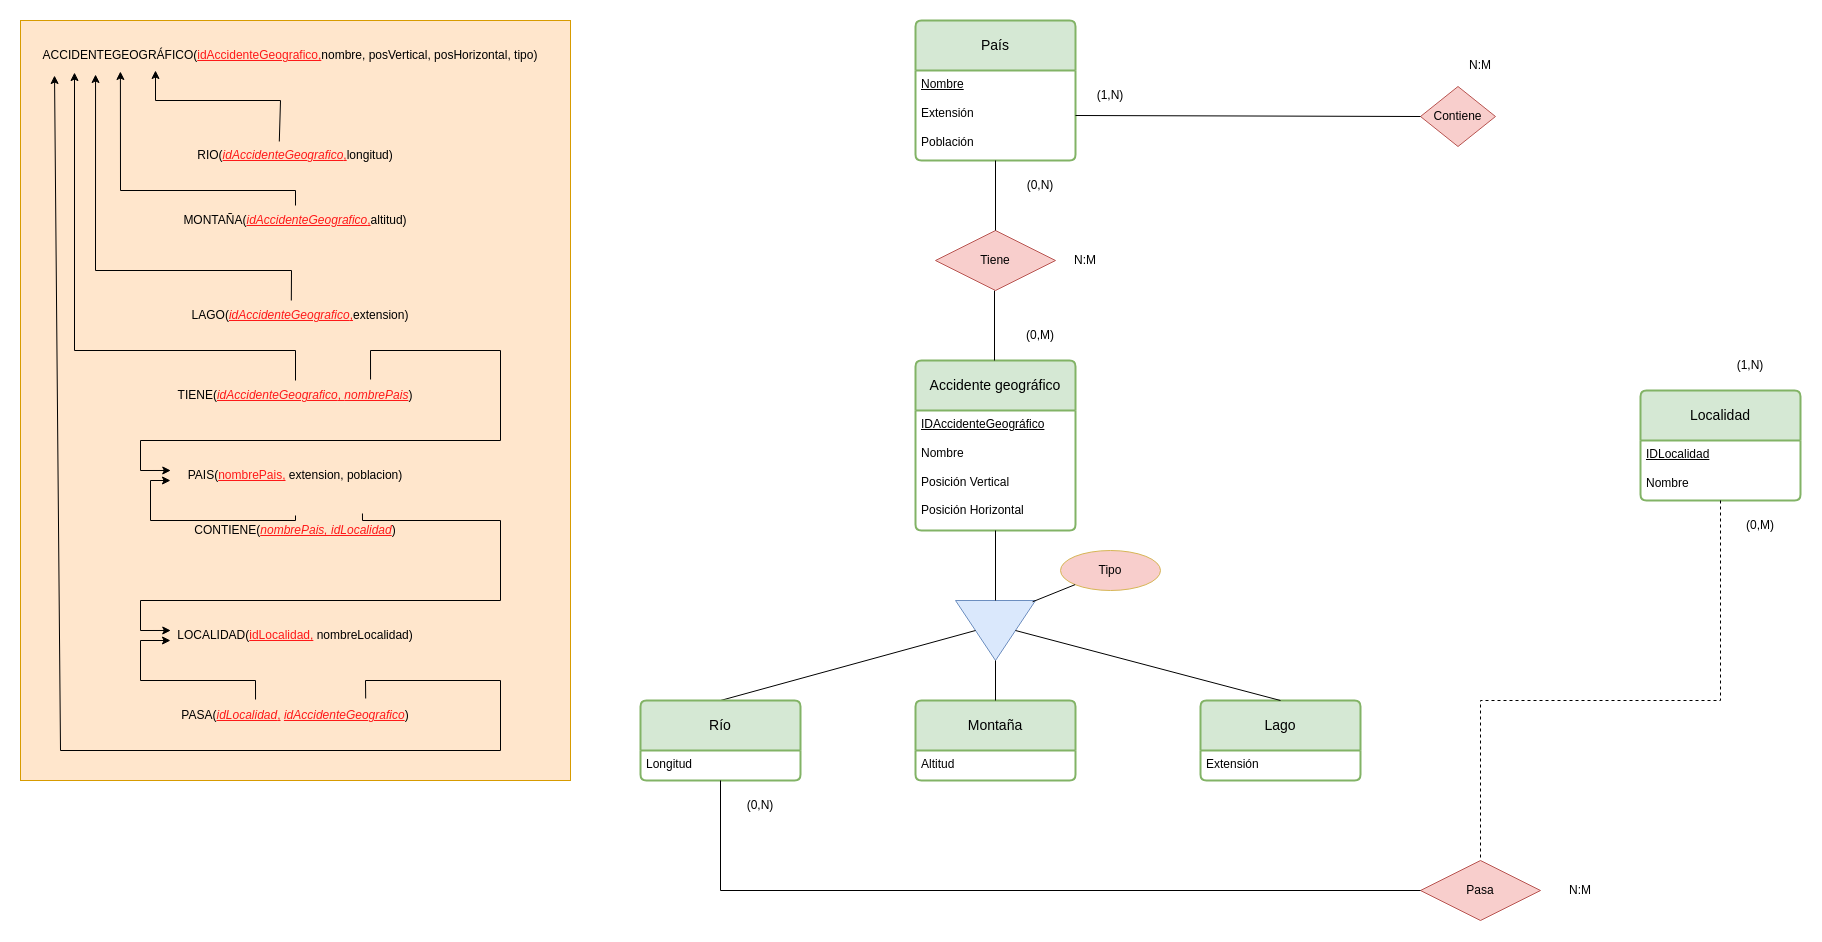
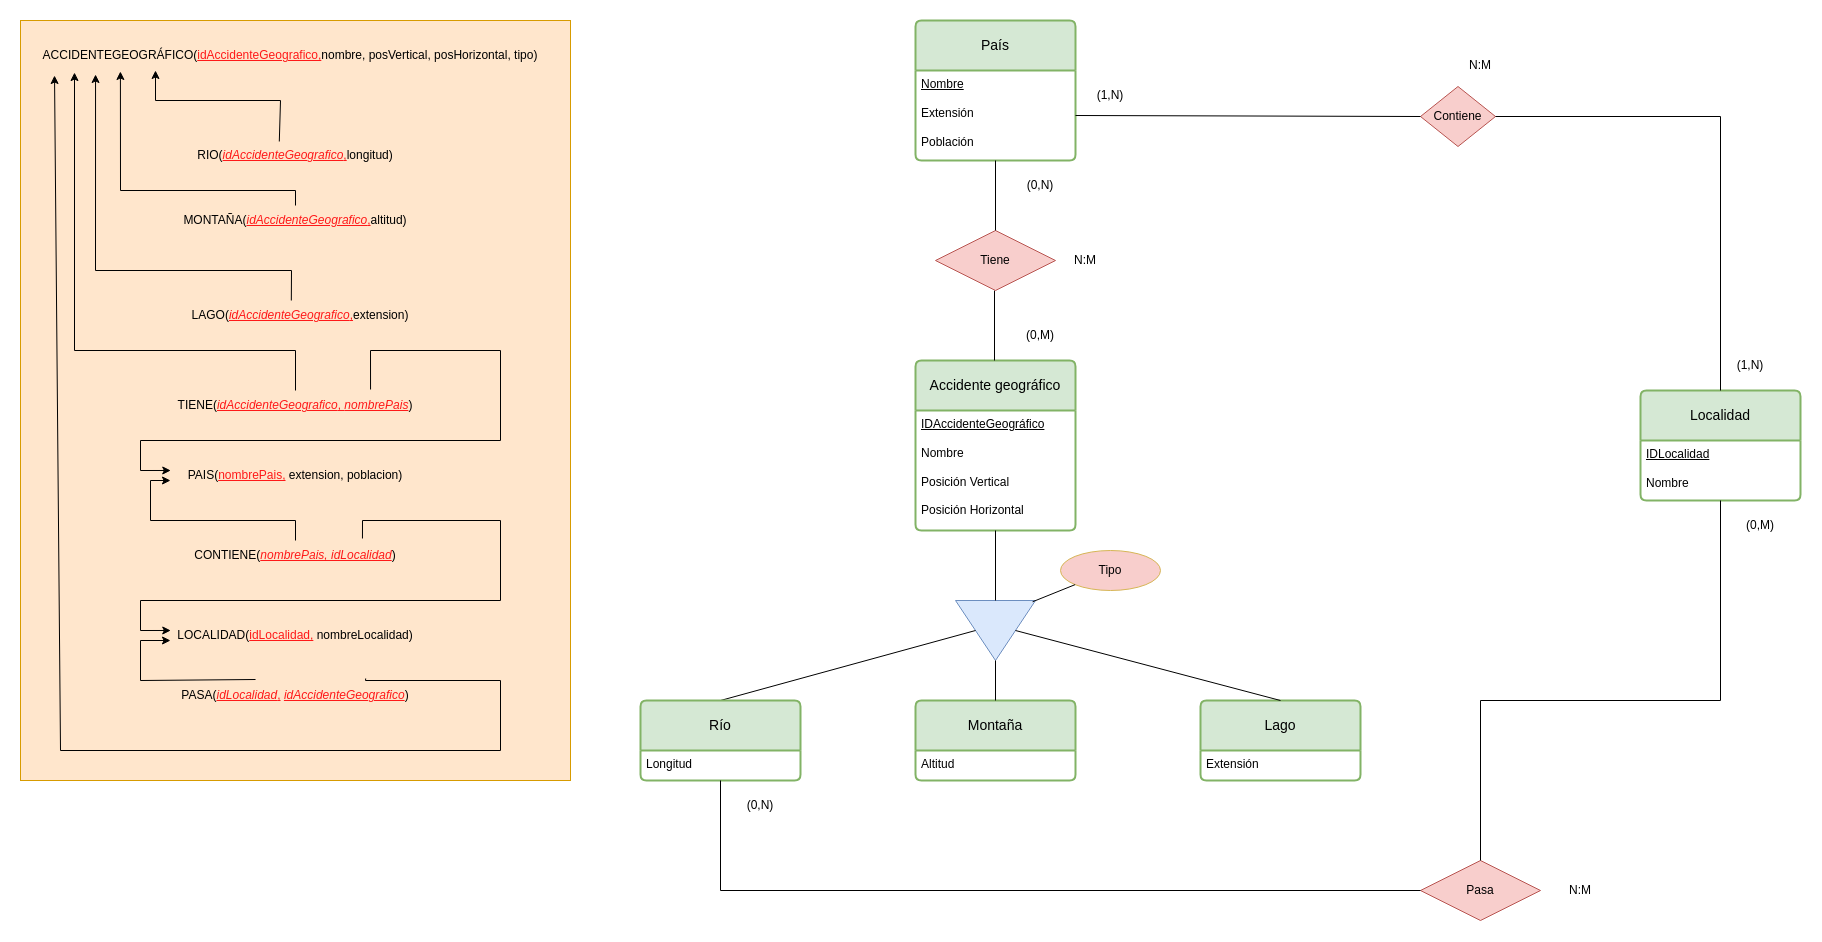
edge "Contiene" -- "Localidad": added
node "TIENE(idAccidenteGeografico, nombrePais)": moved (296, 396) -> (296, 406)
node "CONTIENE(nombrePais, idLocalidad)": moved (296, 531) -> (296, 556)
edge "IDLocalidad Nombre" -- "Pasa": style dashed -> solid
node "PASA(idLocalidad, idAccidenteGeografico)": moved (296, 716) -> (296, 696)
